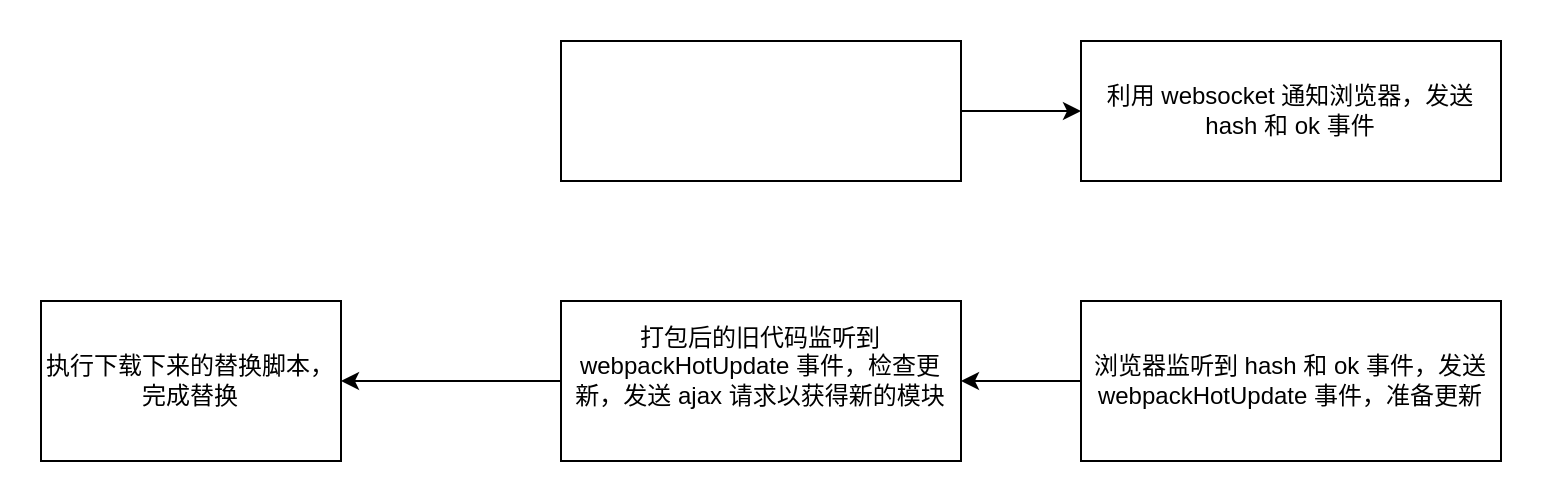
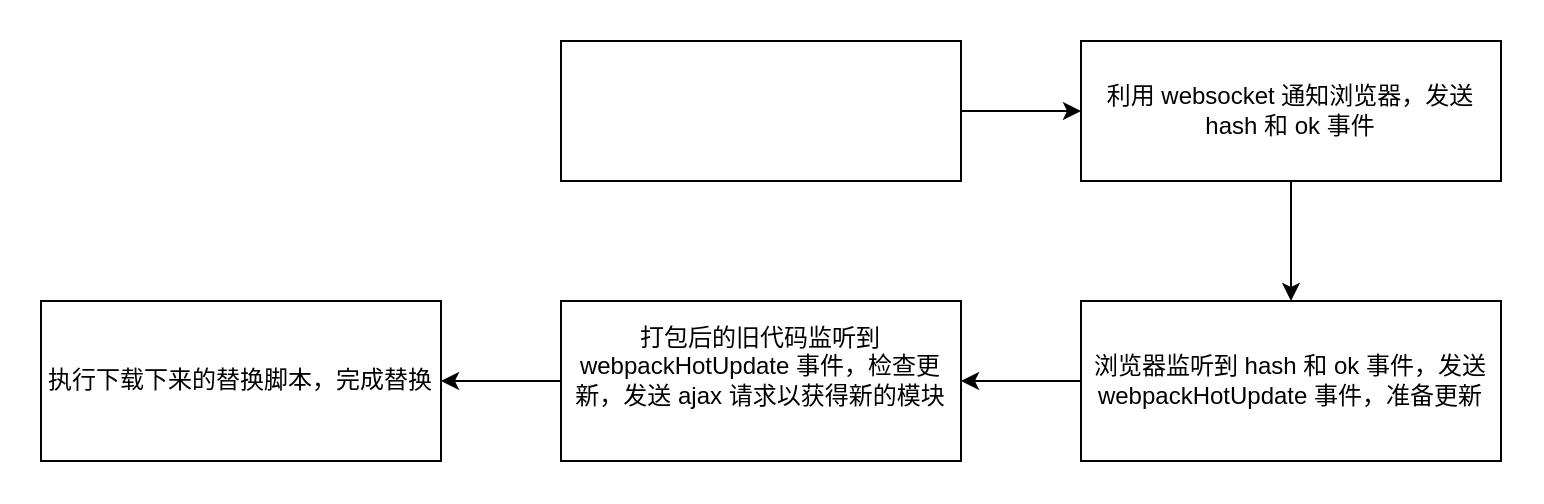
edge "利用 websocket 通知浏览器，发送 hash 和 ok 事件" -> "浏览器监听到 hash 和 ok 事件，发送 webpackHotUpdate 事件，准备更新": added
node "执行下载下来的替换脚本，完成替换": size 300x160 -> 400x160
